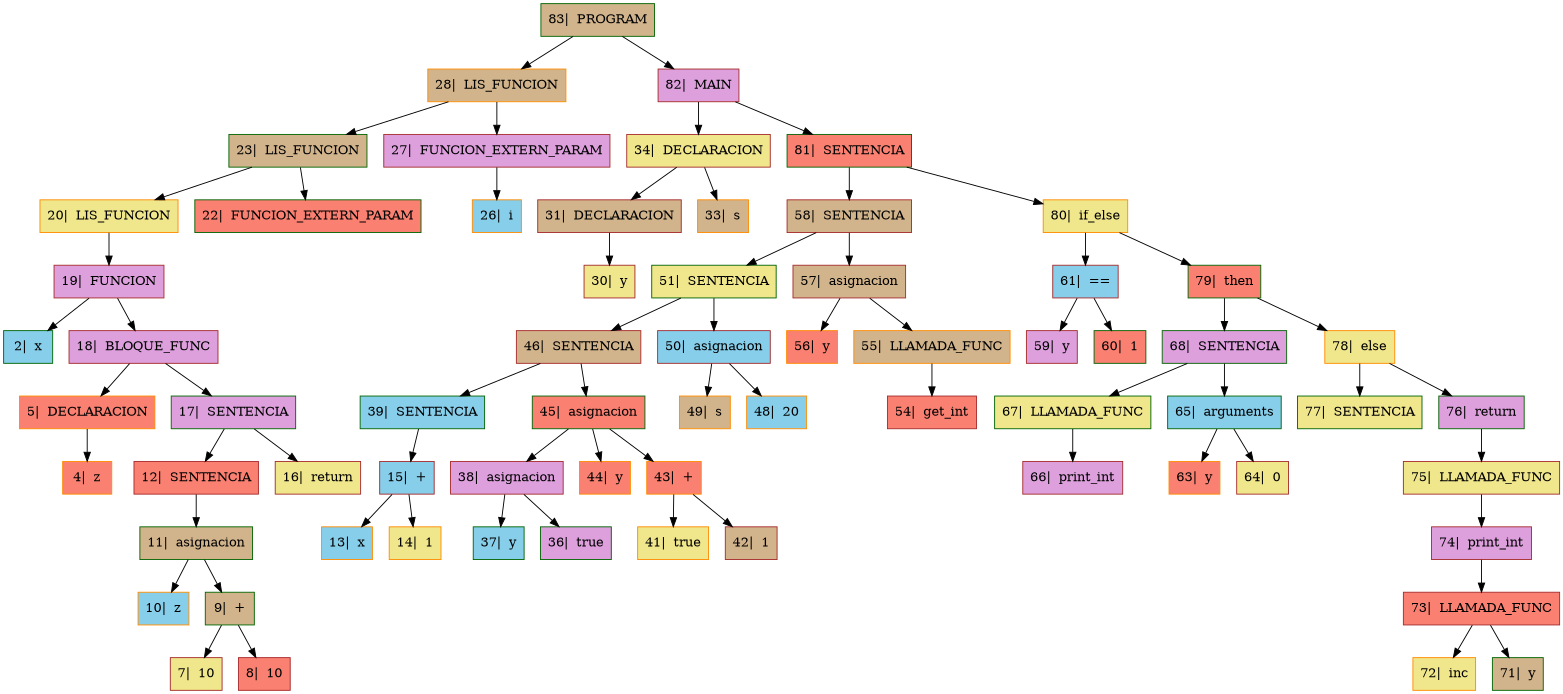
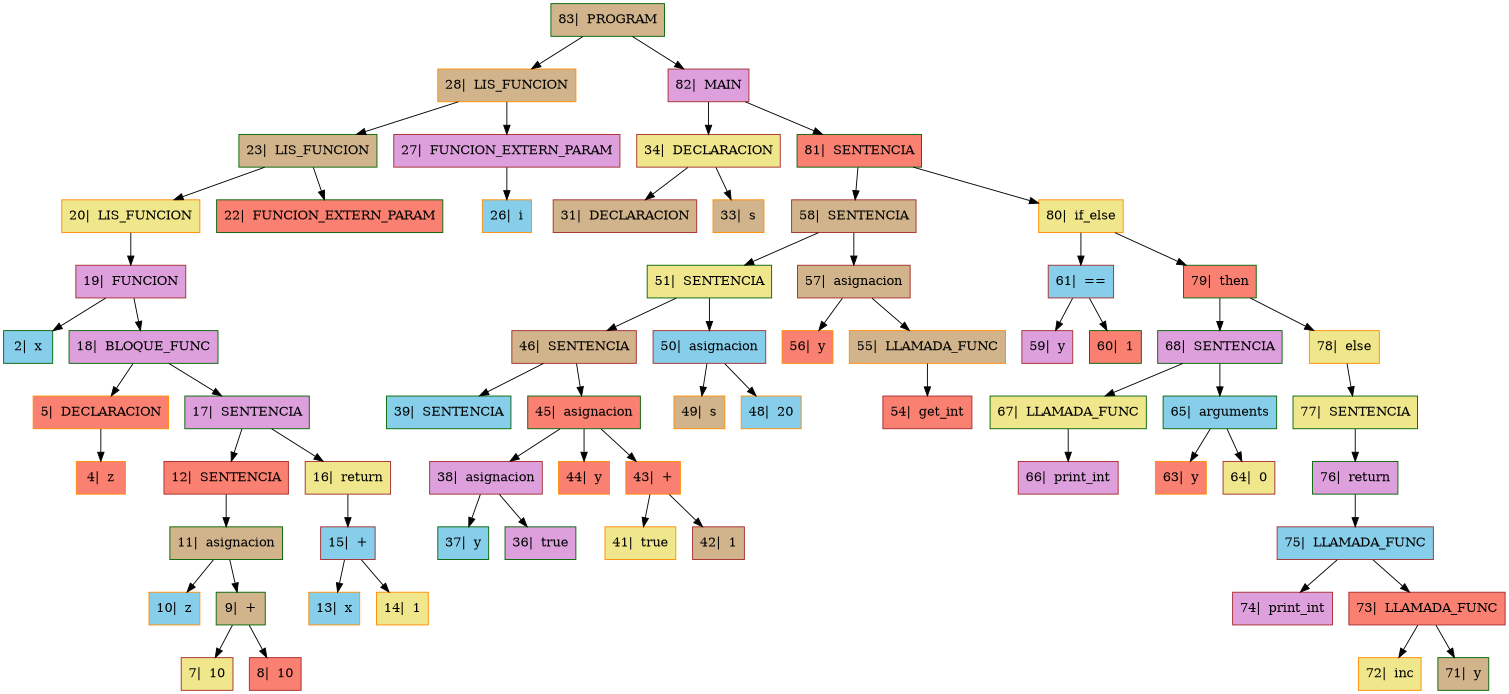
node "30|  y": removed
node "18|  BLOQUE_FUNC": color brown -> darkgreen
edge "78|  else" -> "76|  return": now "77|  SENTENCIA" -> "76|  return"
edge "39|  SENTENCIA" -> "15|  +": now "16|  return" -> "15|  +"
node "75|  LLAMADA_FUNC": fillcolor khaki -> skyblue
edge "74|  print_int" -> "73|  LLAMADA_FUNC": now "75|  LLAMADA_FUNC" -> "73|  LLAMADA_FUNC"
